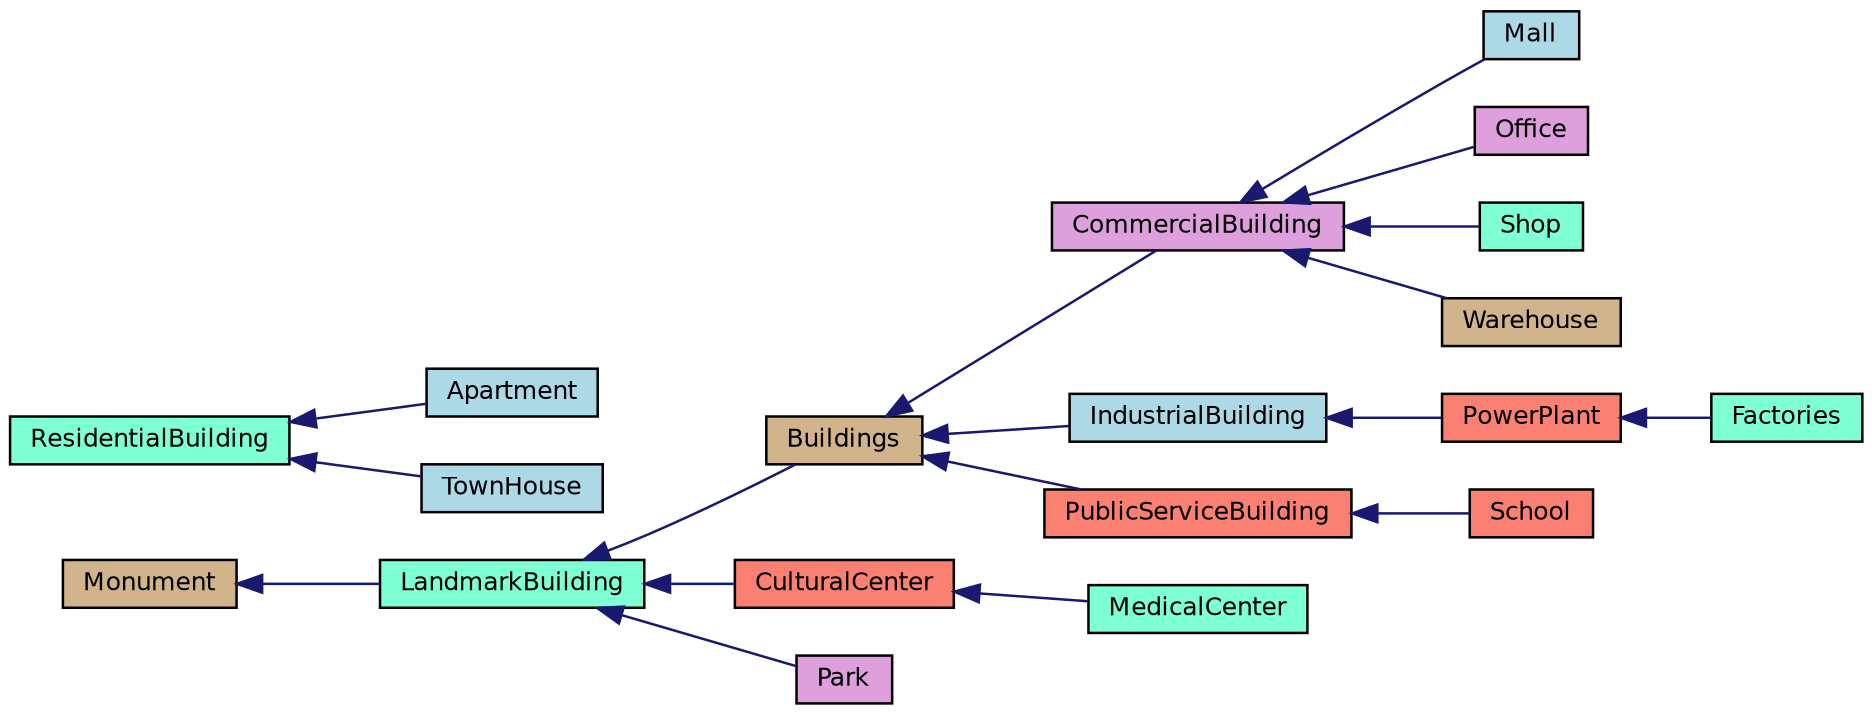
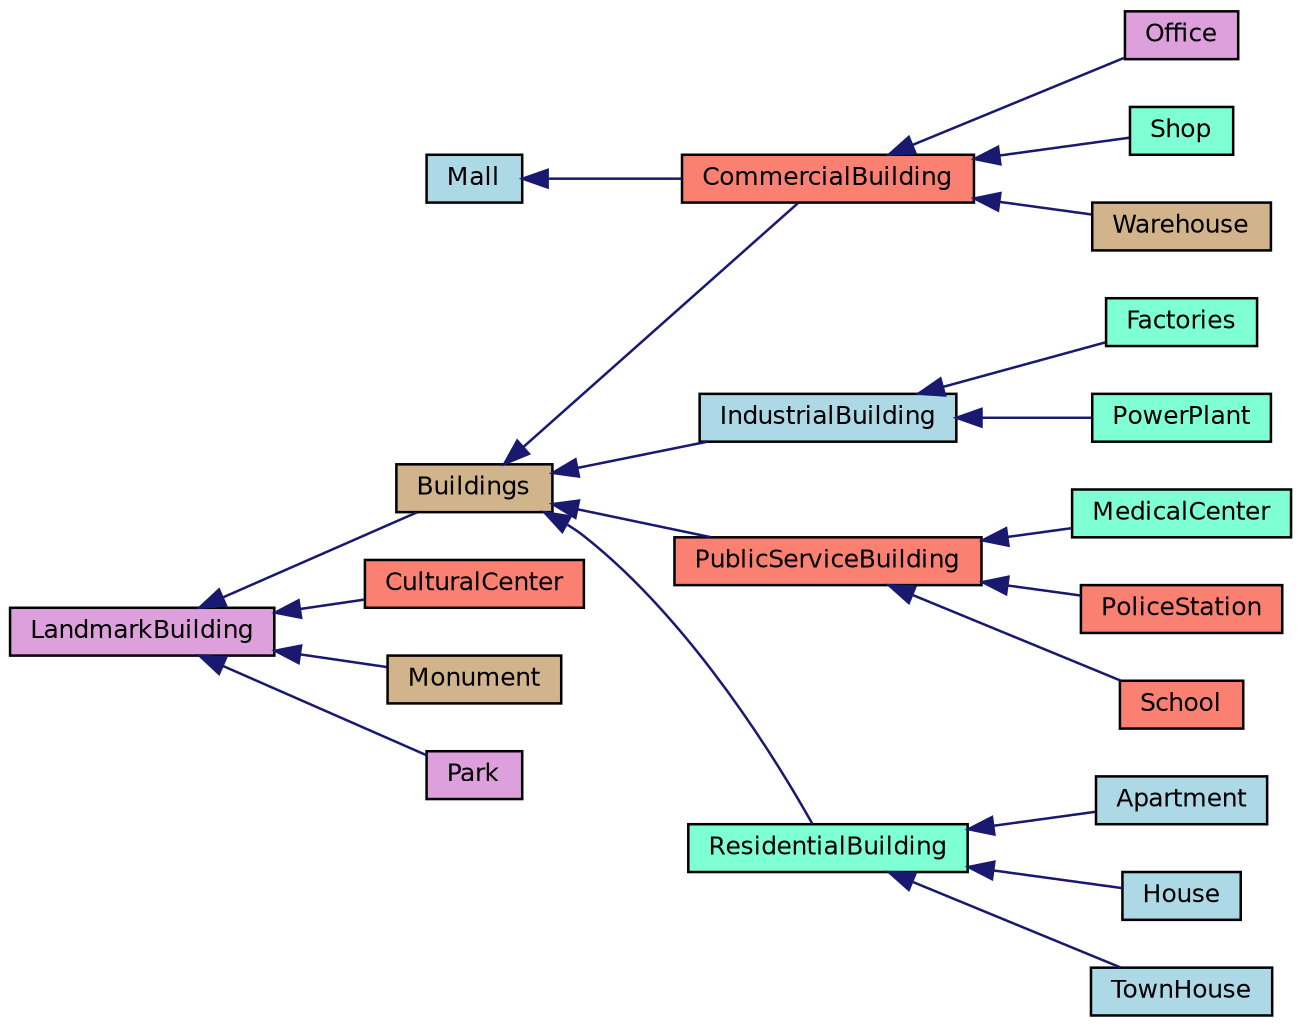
edge "Mall" -> "CommercialBuilding": reversed
node "CommercialBuilding": fillcolor plum -> salmon
node "PowerPlant": fillcolor salmon -> aquamarine
edge "Factories" -> "PowerPlant": now "Factories" -> "IndustrialBuilding"
edge "LandmarkBuilding" -> "Monument": reversed
node "LandmarkBuilding": fillcolor aquamarine -> plum
edge "MedicalCenter" -> "CulturalCenter": now "MedicalCenter" -> "PublicServiceBuilding"
node "PoliceStation": added
edge "ResidentialBuilding" -> "Buildings": added
node "House": added
